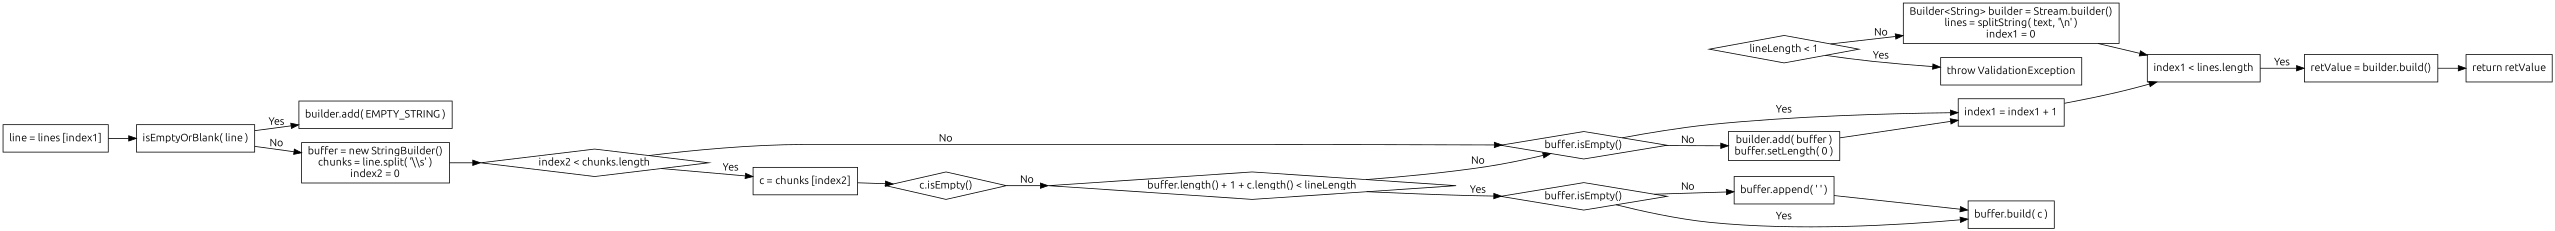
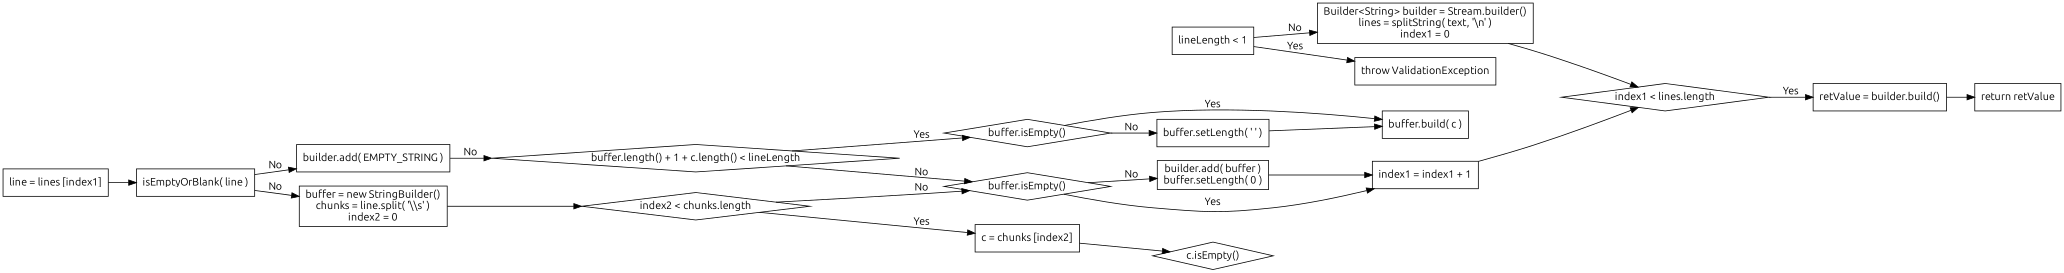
node "lineLength < 1": shape diamond -> box
node "index1 < lines.length": shape box -> diamond
edge "isEmptyOrBlank( line )" -> "builder.add( EMPTY_STRING )": label "Yes" -> "No"
edge "c.isEmpty()" -> "buffer.length() + 1 + c.length() < lineLength": now "builder.add( EMPTY_STRING )" -> "buffer.length() + 1 + c.length() < lineLength"
node "buffer.append( ' ' )": label "buffer.append( ' ' )" -> "buffer.setLength( ' ' )"
